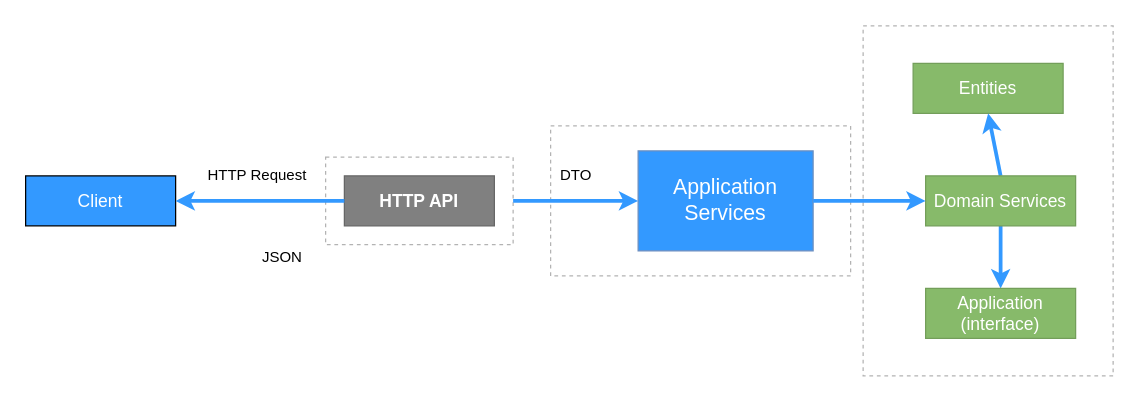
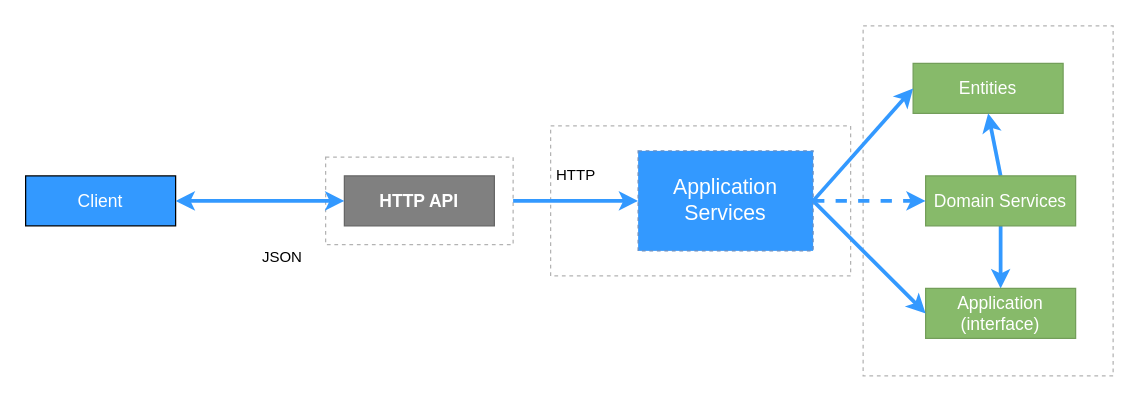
edge "Application Services" -> "Entities": added
node "HTTP Request": removed
node "DTO": label "DTO" -> "HTTP"
edge "HTTP API" -> "Client": arrowhead none -> classic
node "Application Services": style solid -> dashed
edge "Application Services" -> "Domain Services": style solid -> dashed
edge "Application Services" -> "Application (interface)": added
